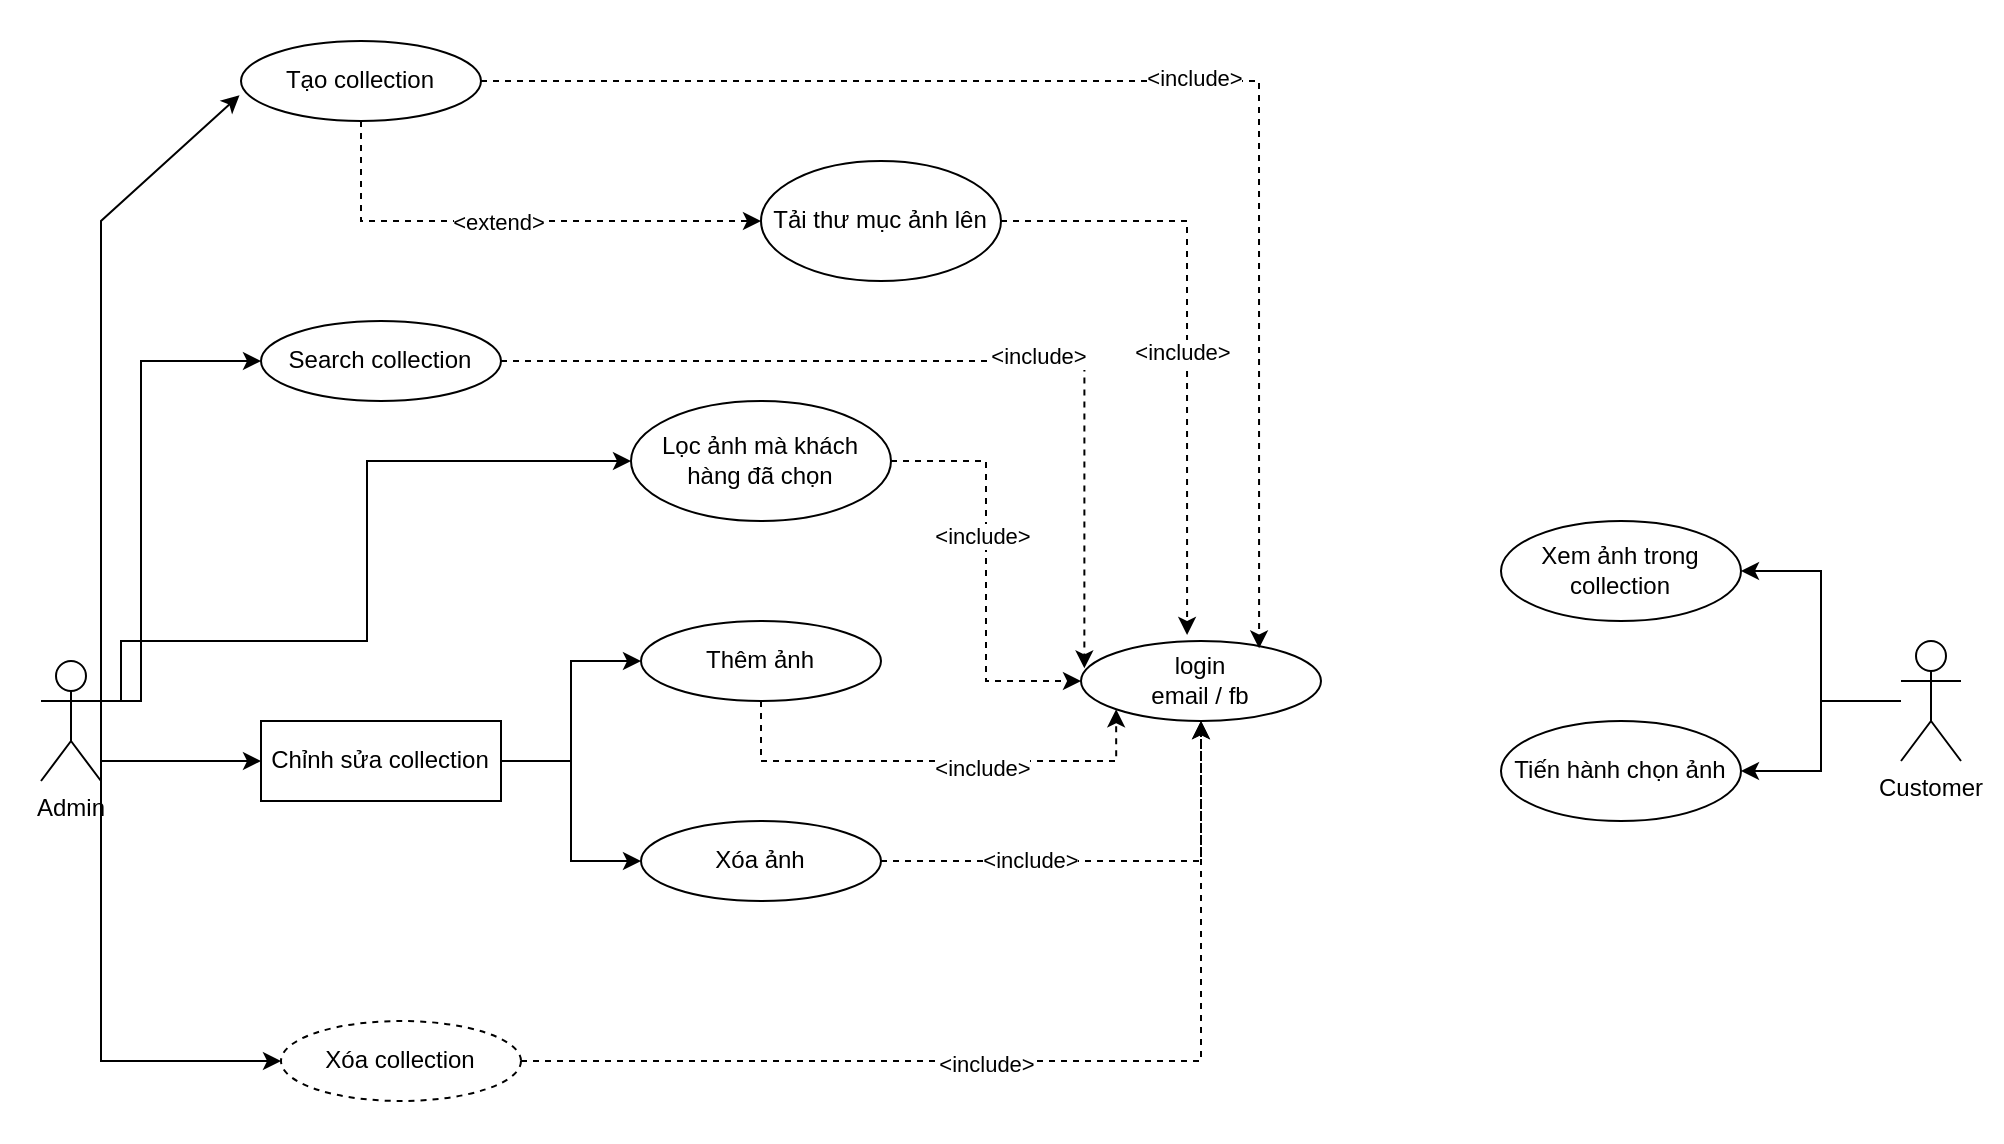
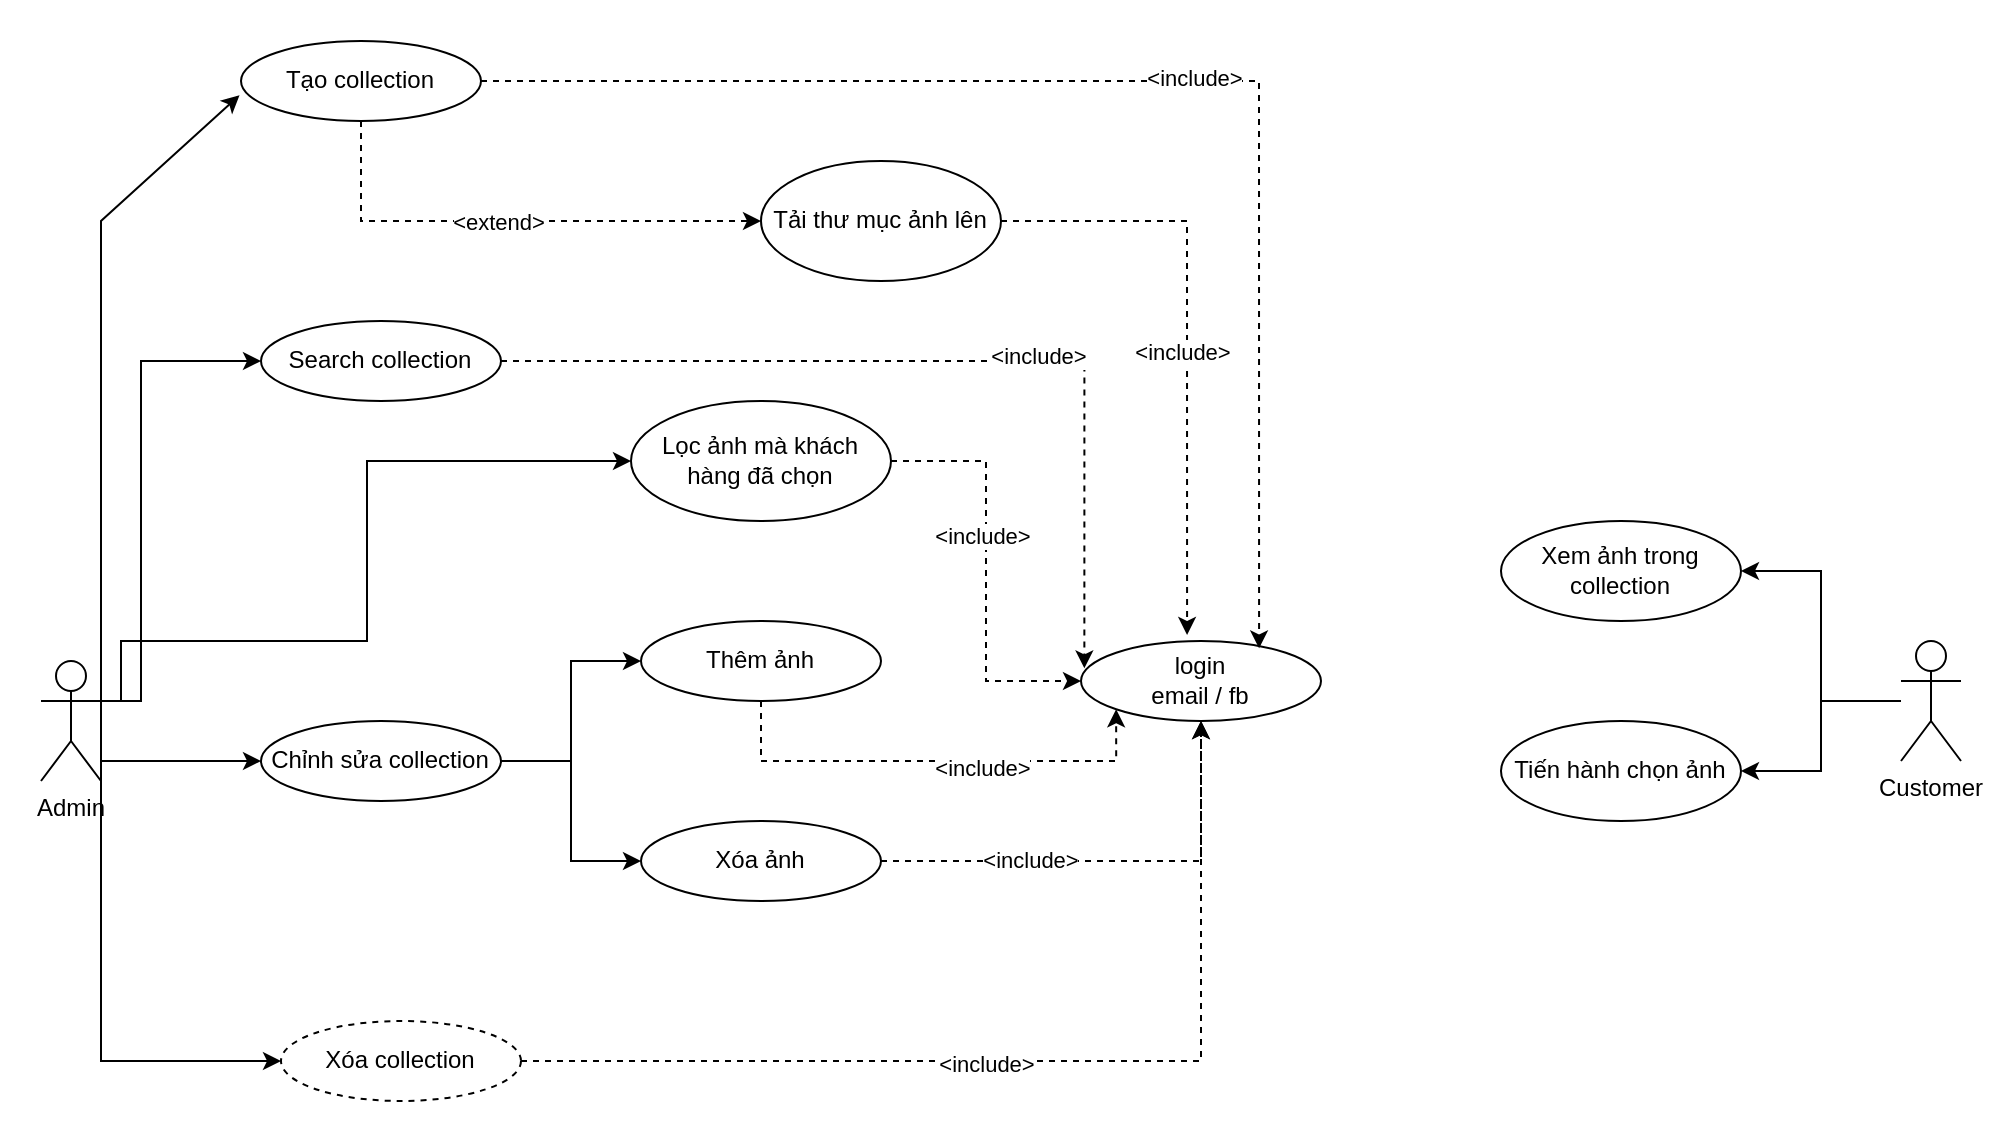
node "Chỉnh sửa collection": shape rectangle -> ellipse
